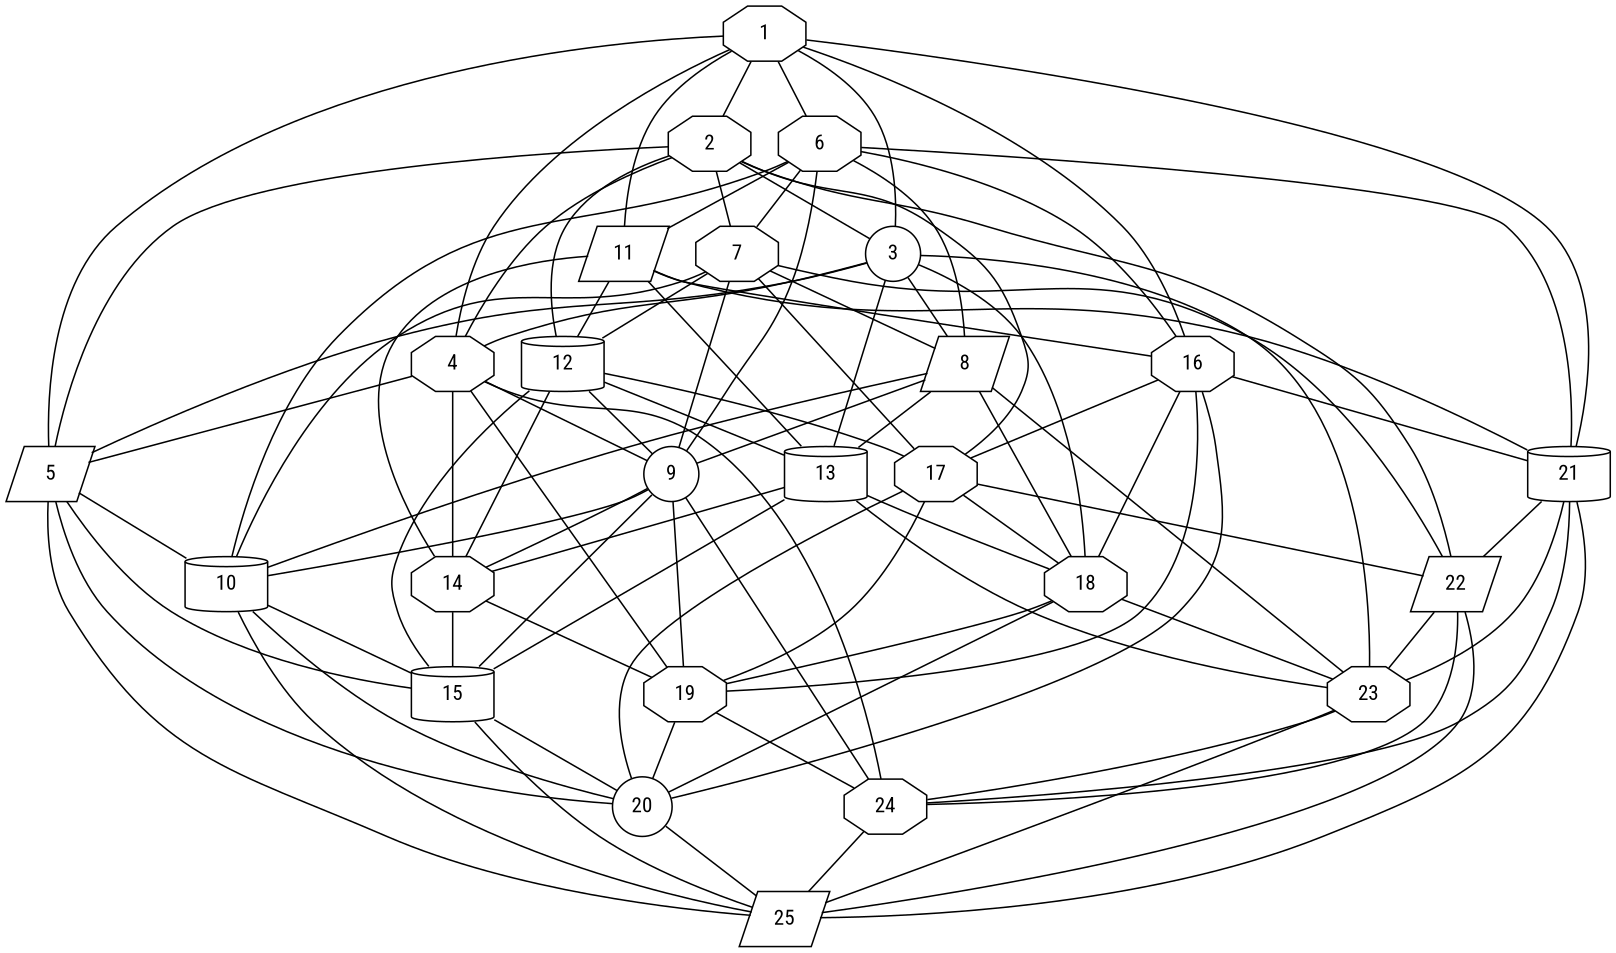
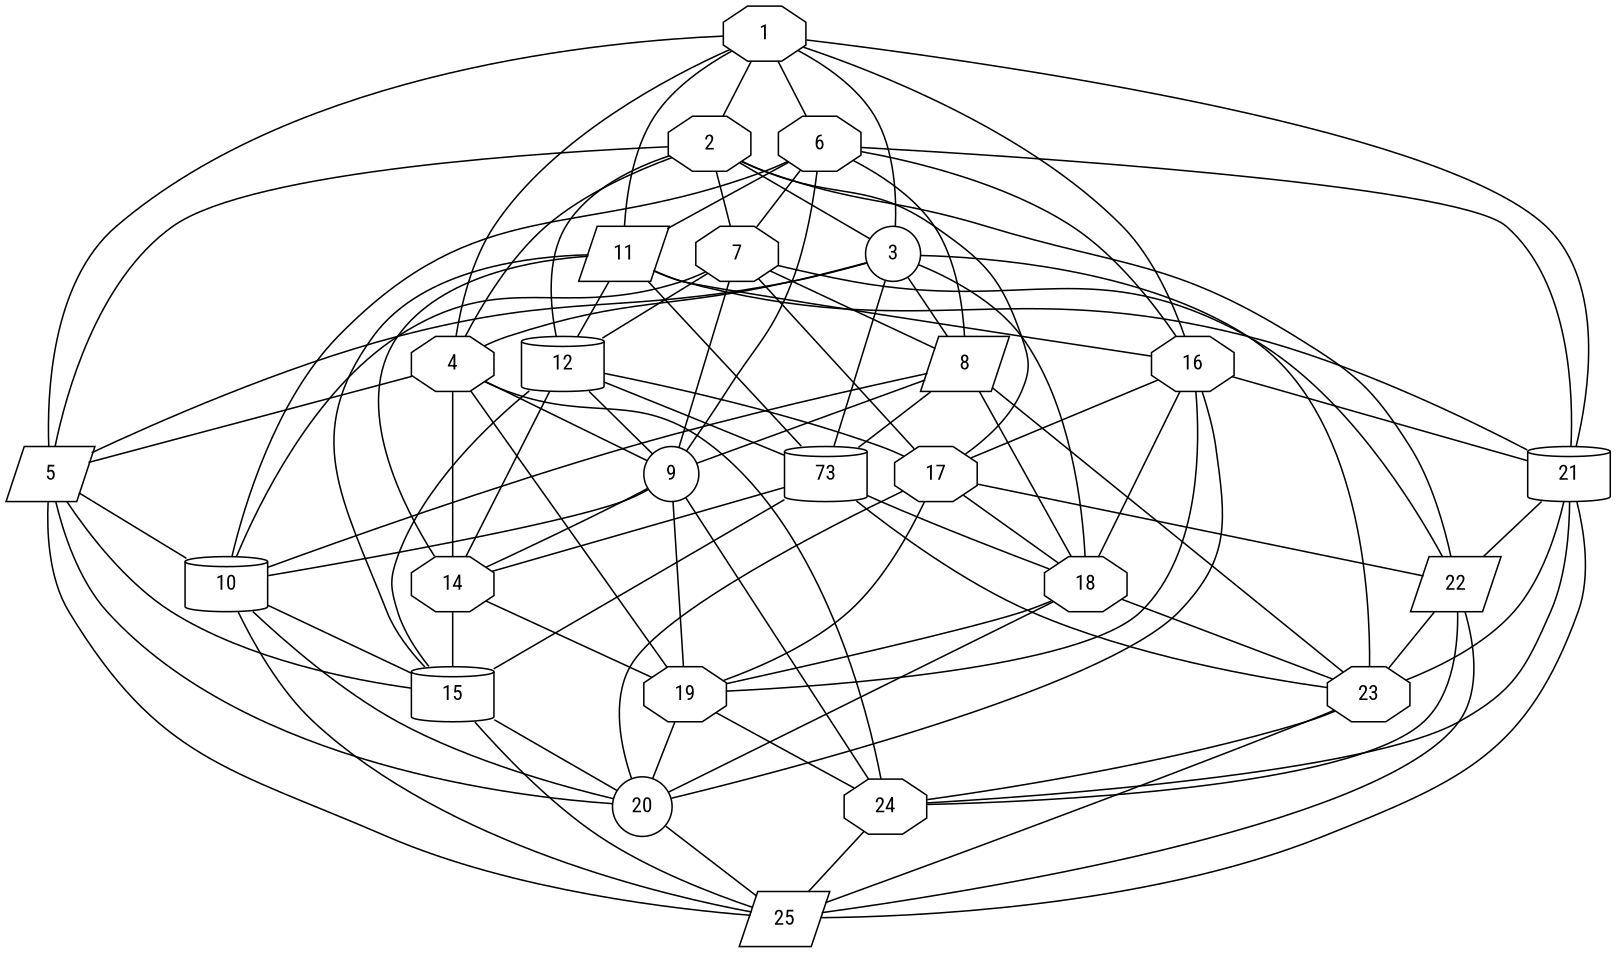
node "13": label "13" -> "73"
edge "9" -- "15": now "11" -- "15"
